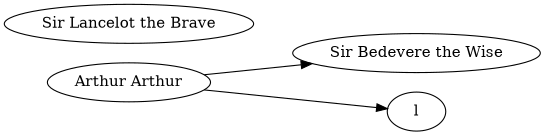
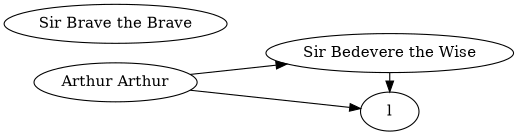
node "Sir Lancelot the Brave": label "Sir Lancelot the Brave" -> "Sir Brave the Brave"
edge "Sir Bedevere the Wise" -> "l": added
